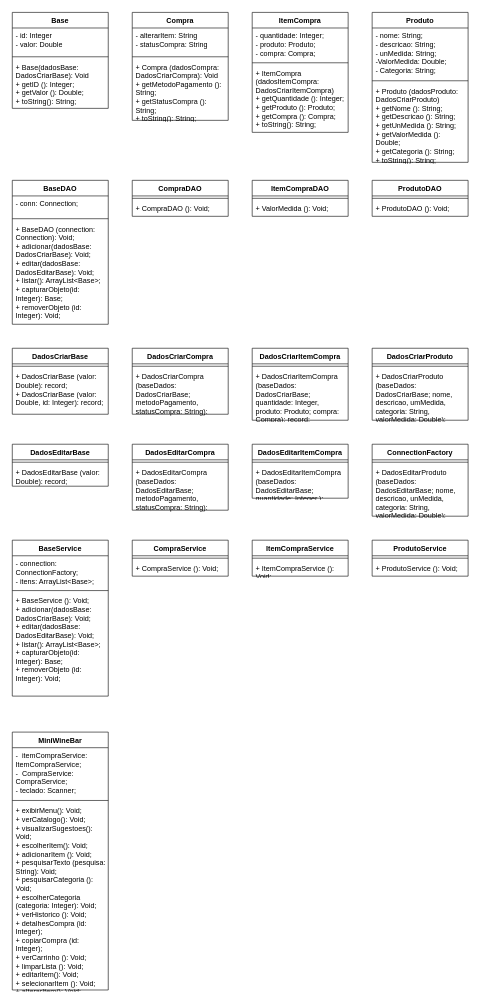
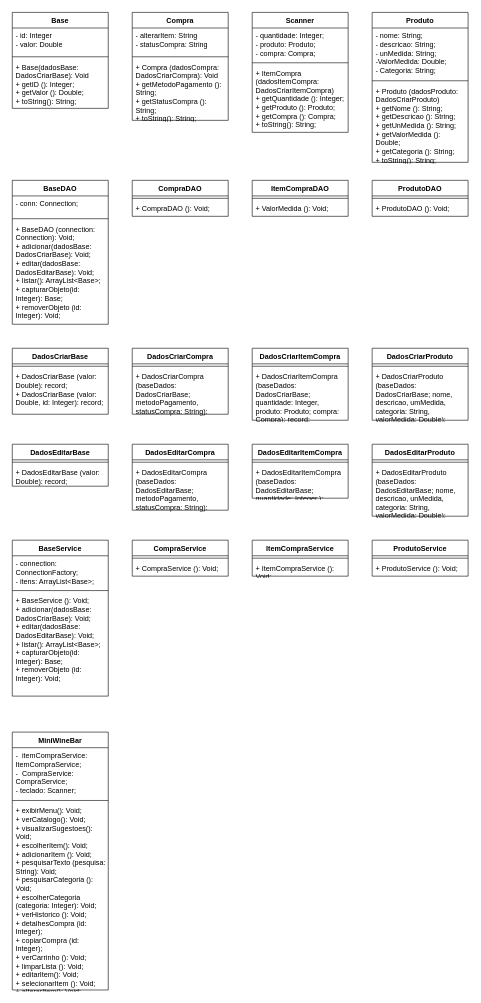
node "ItemCompra": label "ItemCompra" -> "Scanner"
node "ConnectionFactory": label "ConnectionFactory" -> "DadosEditarProduto"
